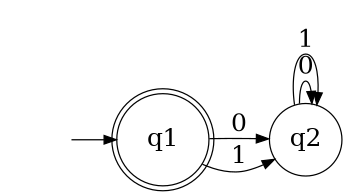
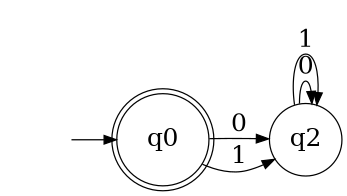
node "q1": label "q1" -> "q0"
